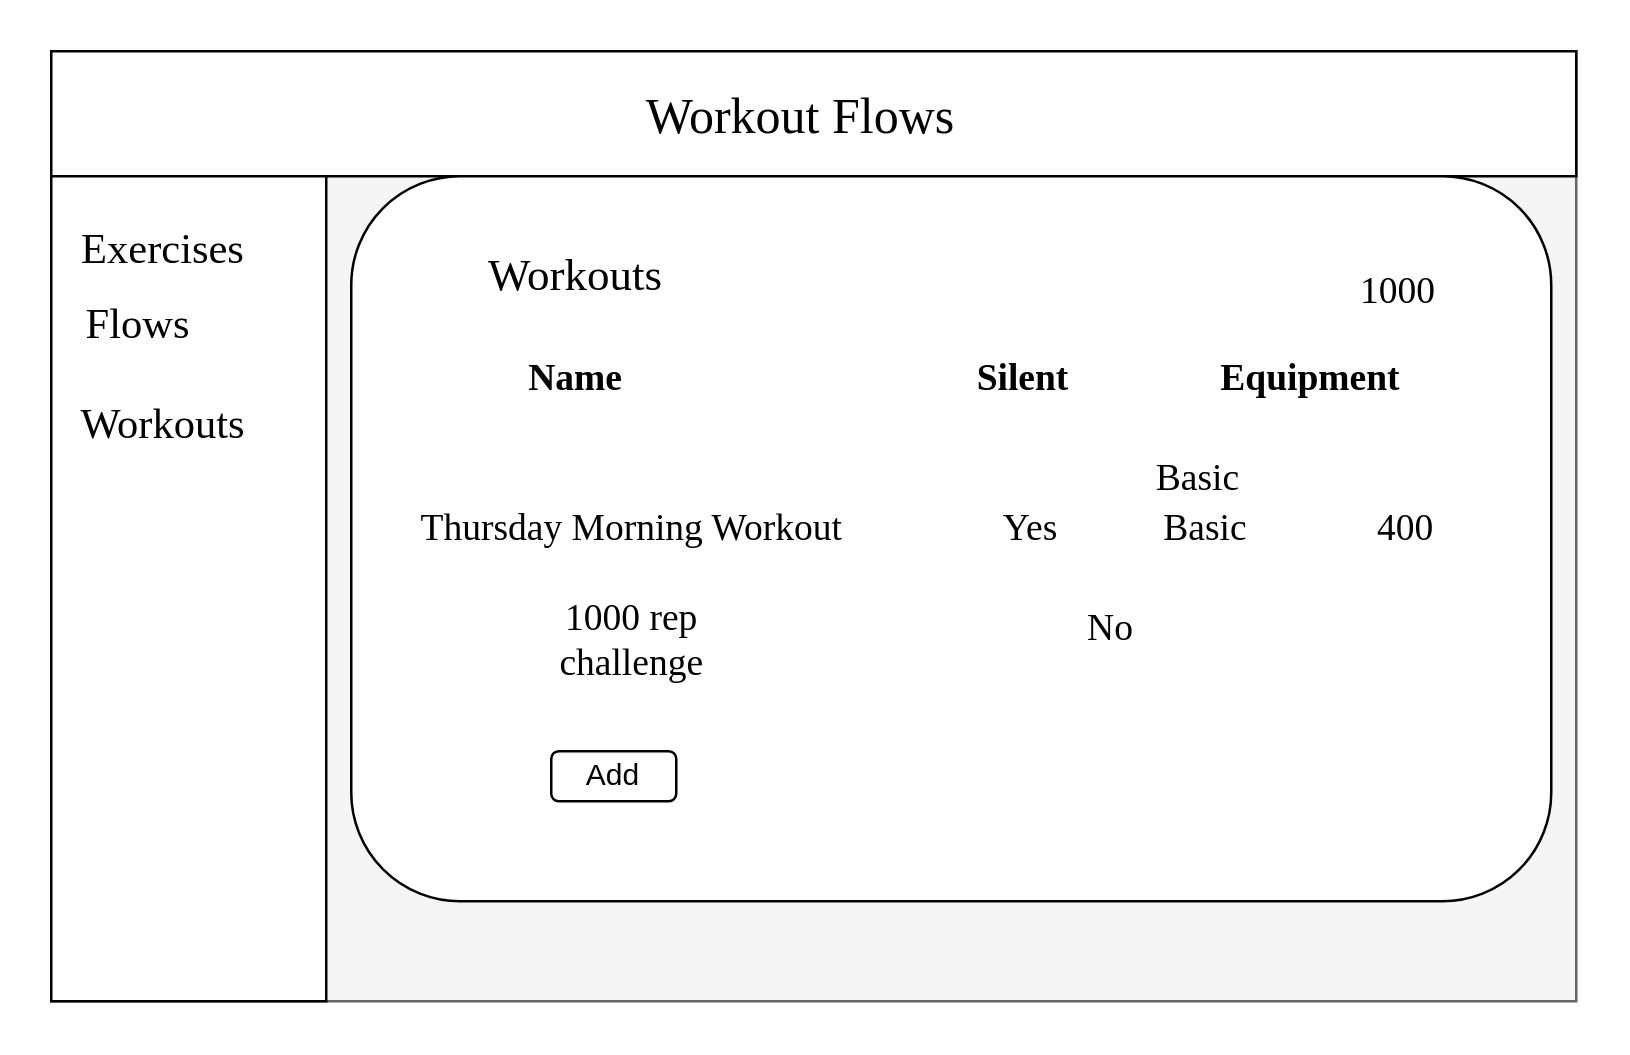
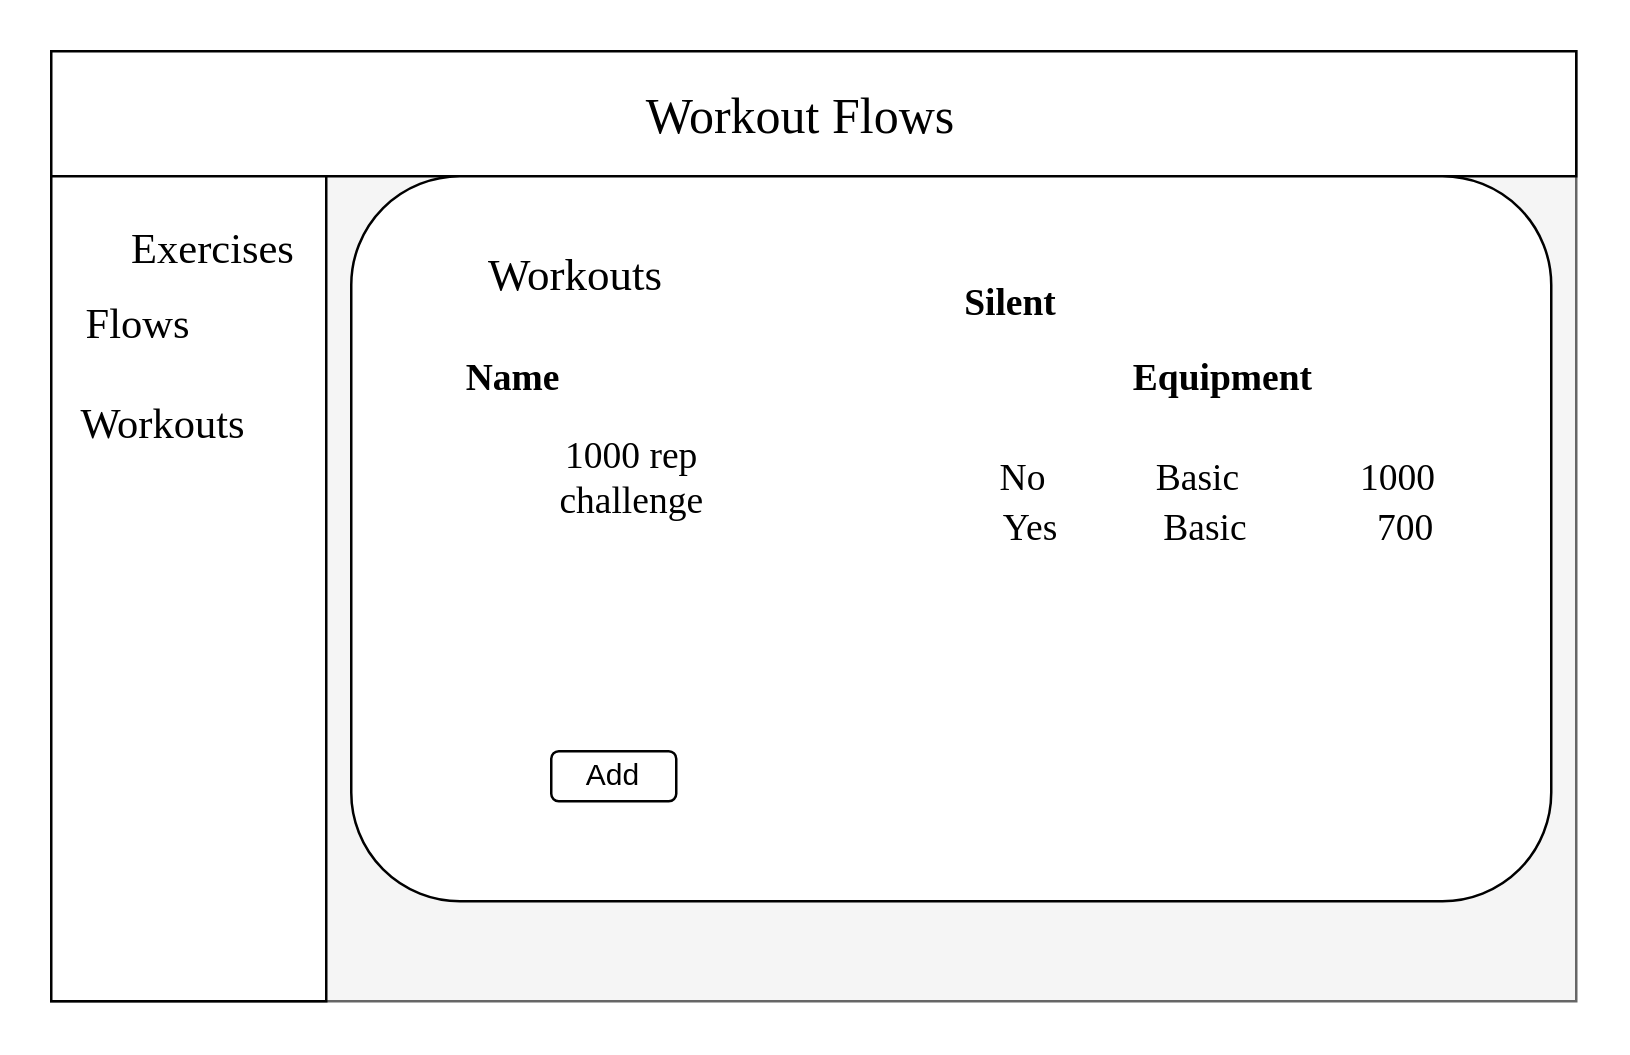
node "Exercises": moved (164, 251) -> (214, 251)
node "1000": moved (1399, 289) -> (1399, 476)
node "Name": moved (576, 376) -> (514, 376)
node "Silent": moved (1024, 376) -> (1011, 301)
node "Equipment": moved (1311, 376) -> (1224, 376)
node "Thursday Morning Workout": removed
node "400": label "400" -> "700"
node "No": moved (1111, 626) -> (1024, 476)
node "1000 rep challenge": moved (633, 639) -> (633, 476)
